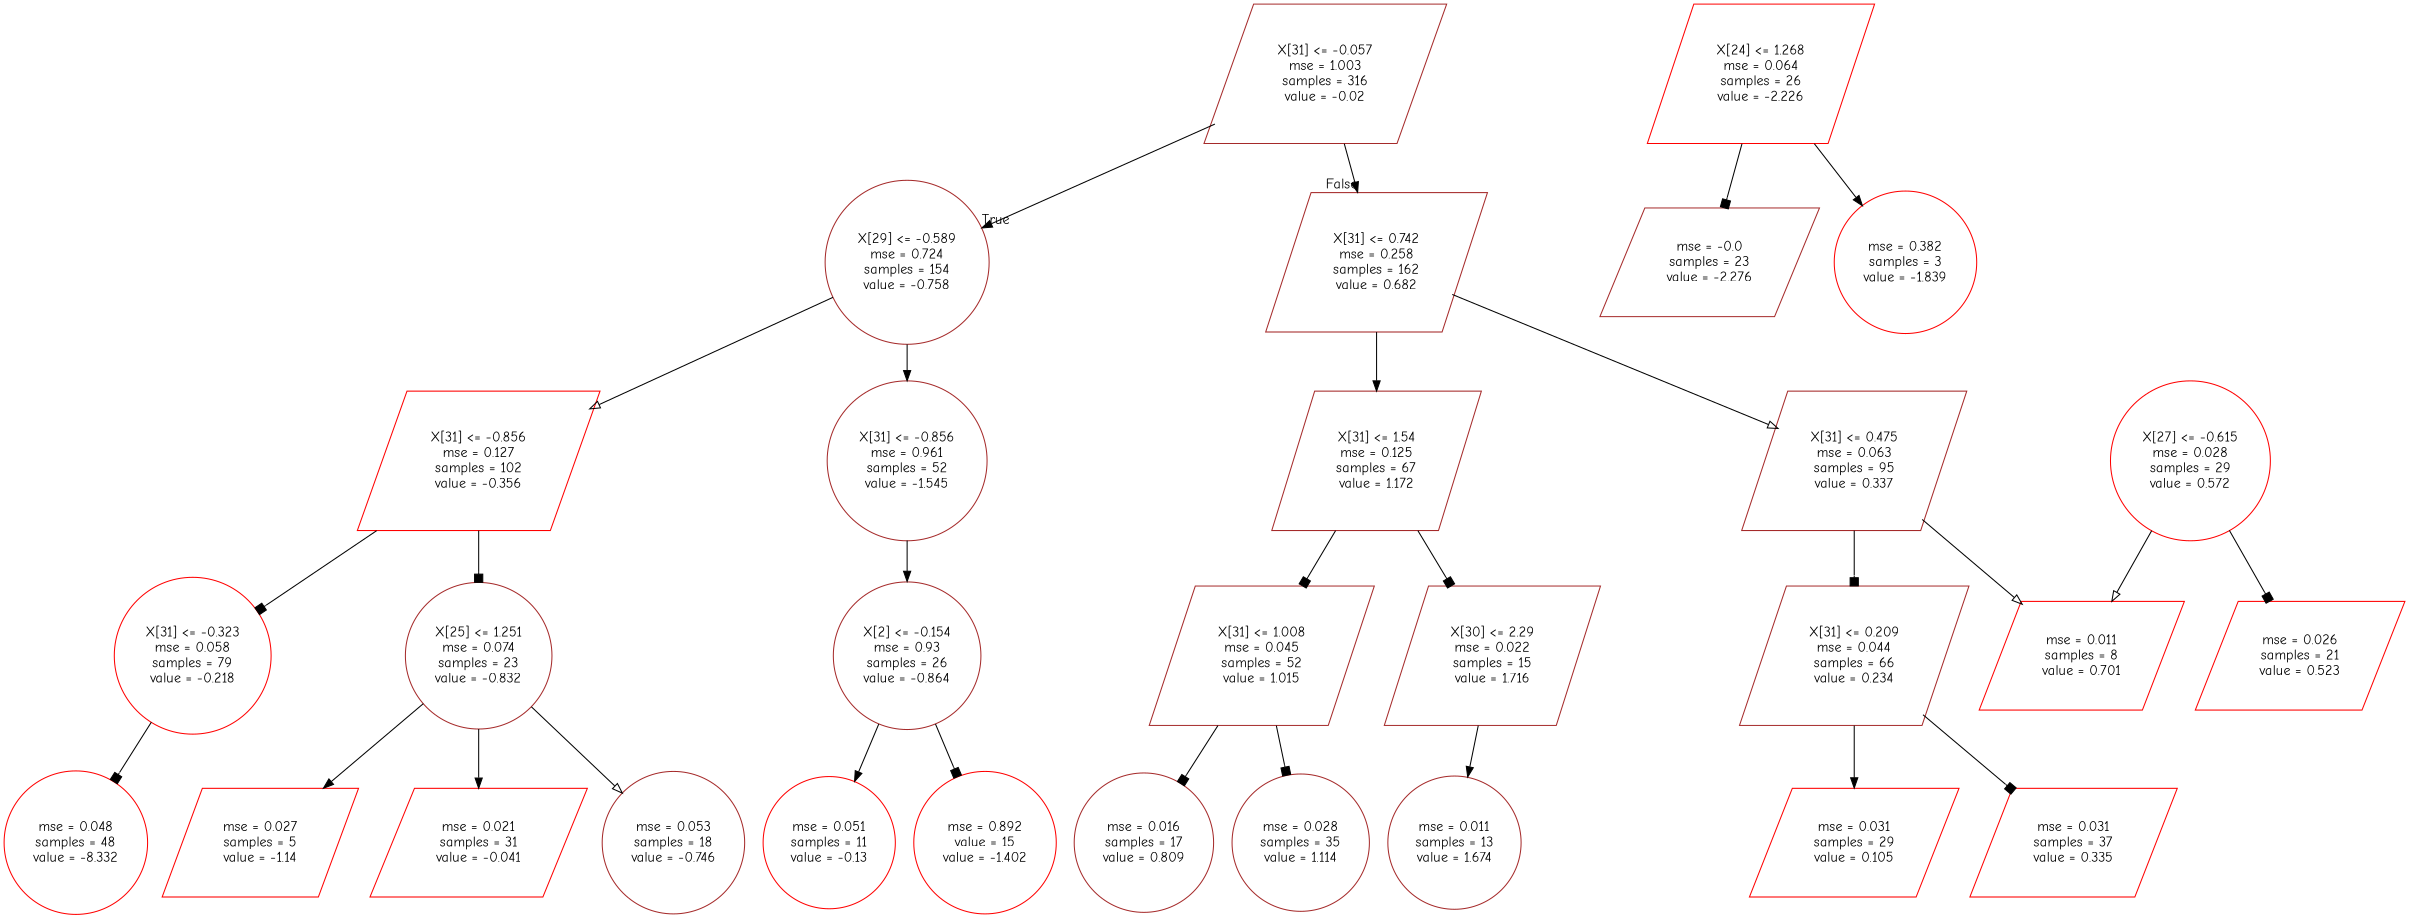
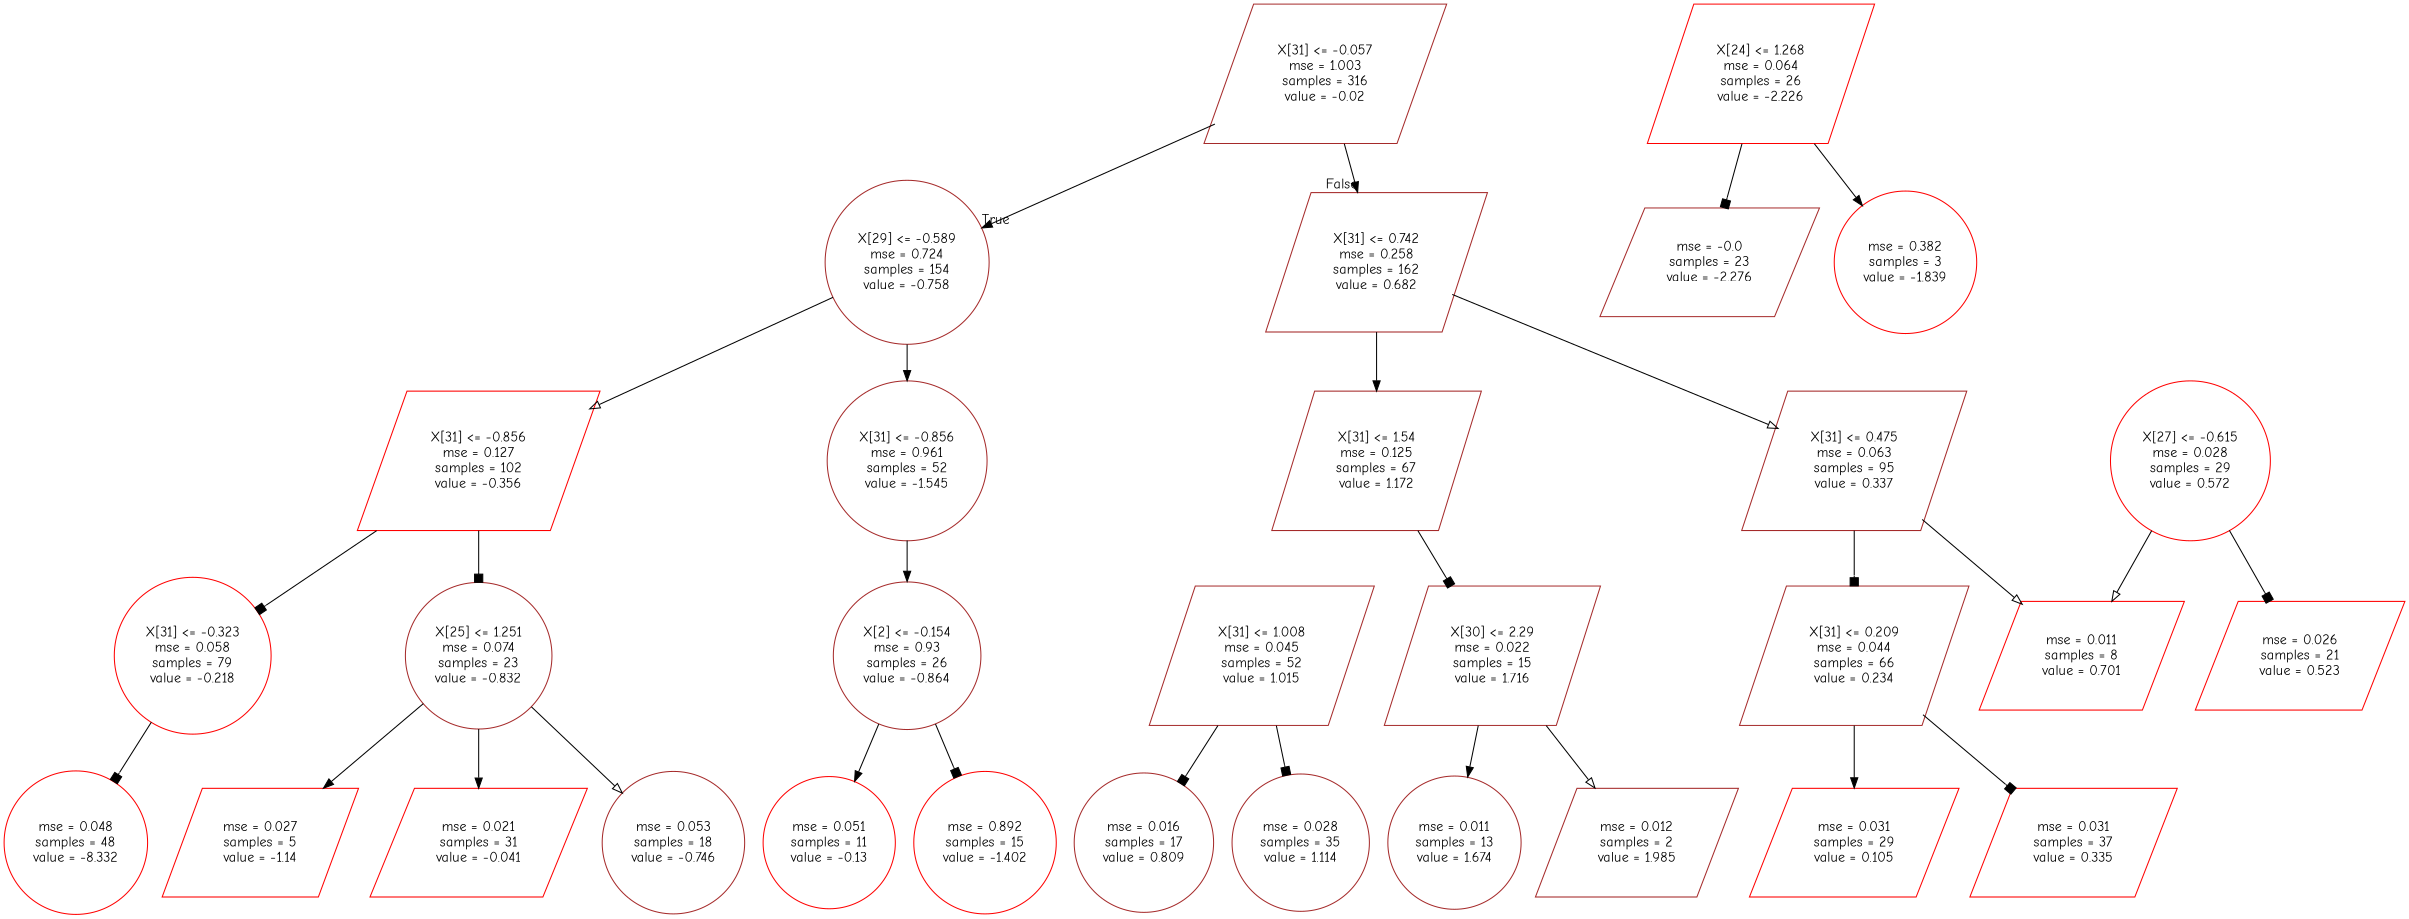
edge "X[31] <= 1.54 mse = 0.125 samples = 67 value = 1.172" -> "X[31] <= 1.008 mse = 0.045 samples = 52 value = 1.015": removed
node "mse = 0.892 value = 15 value = -1.402": label "mse = 0.892 value = 15 value = -1.402" -> "mse = 0.892 samples = 15 value = -1.402"
node "mse = 0.012 samples = 2 value = 1.985": added
